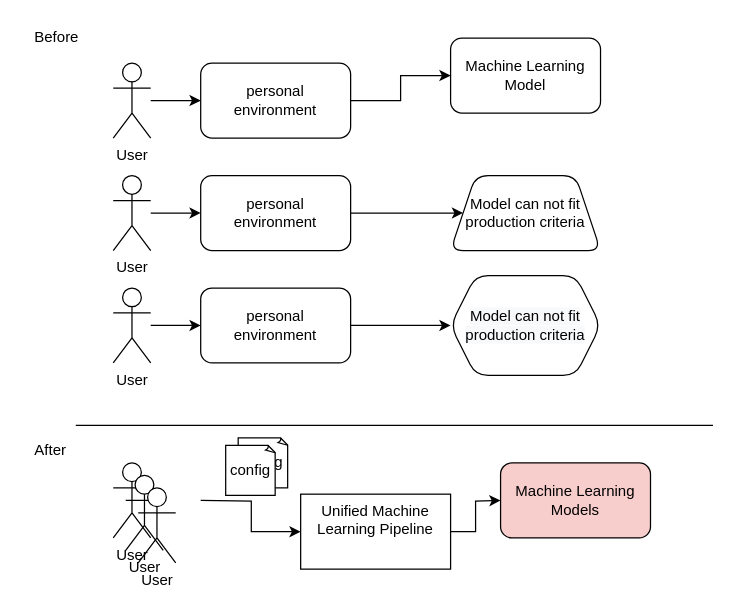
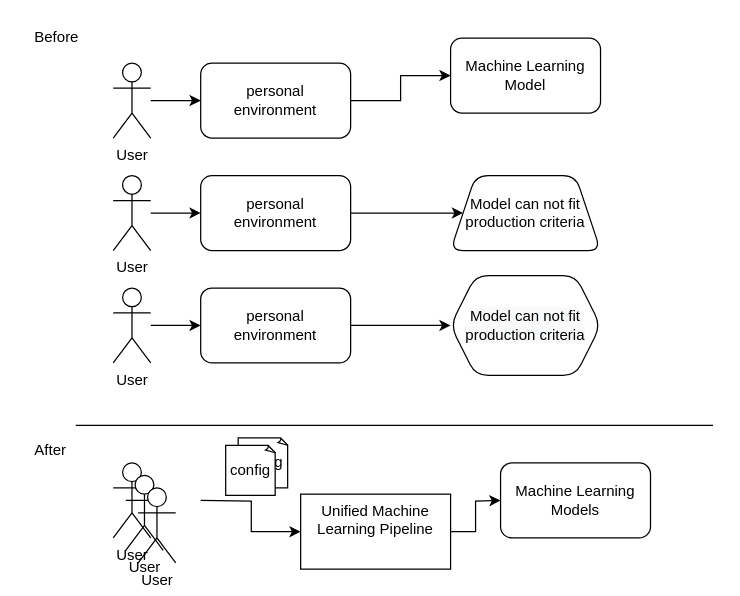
node "Machine Learning Models": fillcolor #f8cecc -> #ffffff
